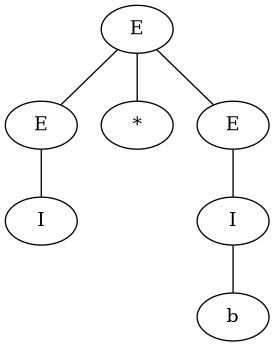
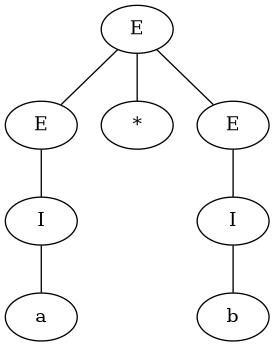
node "a": added
